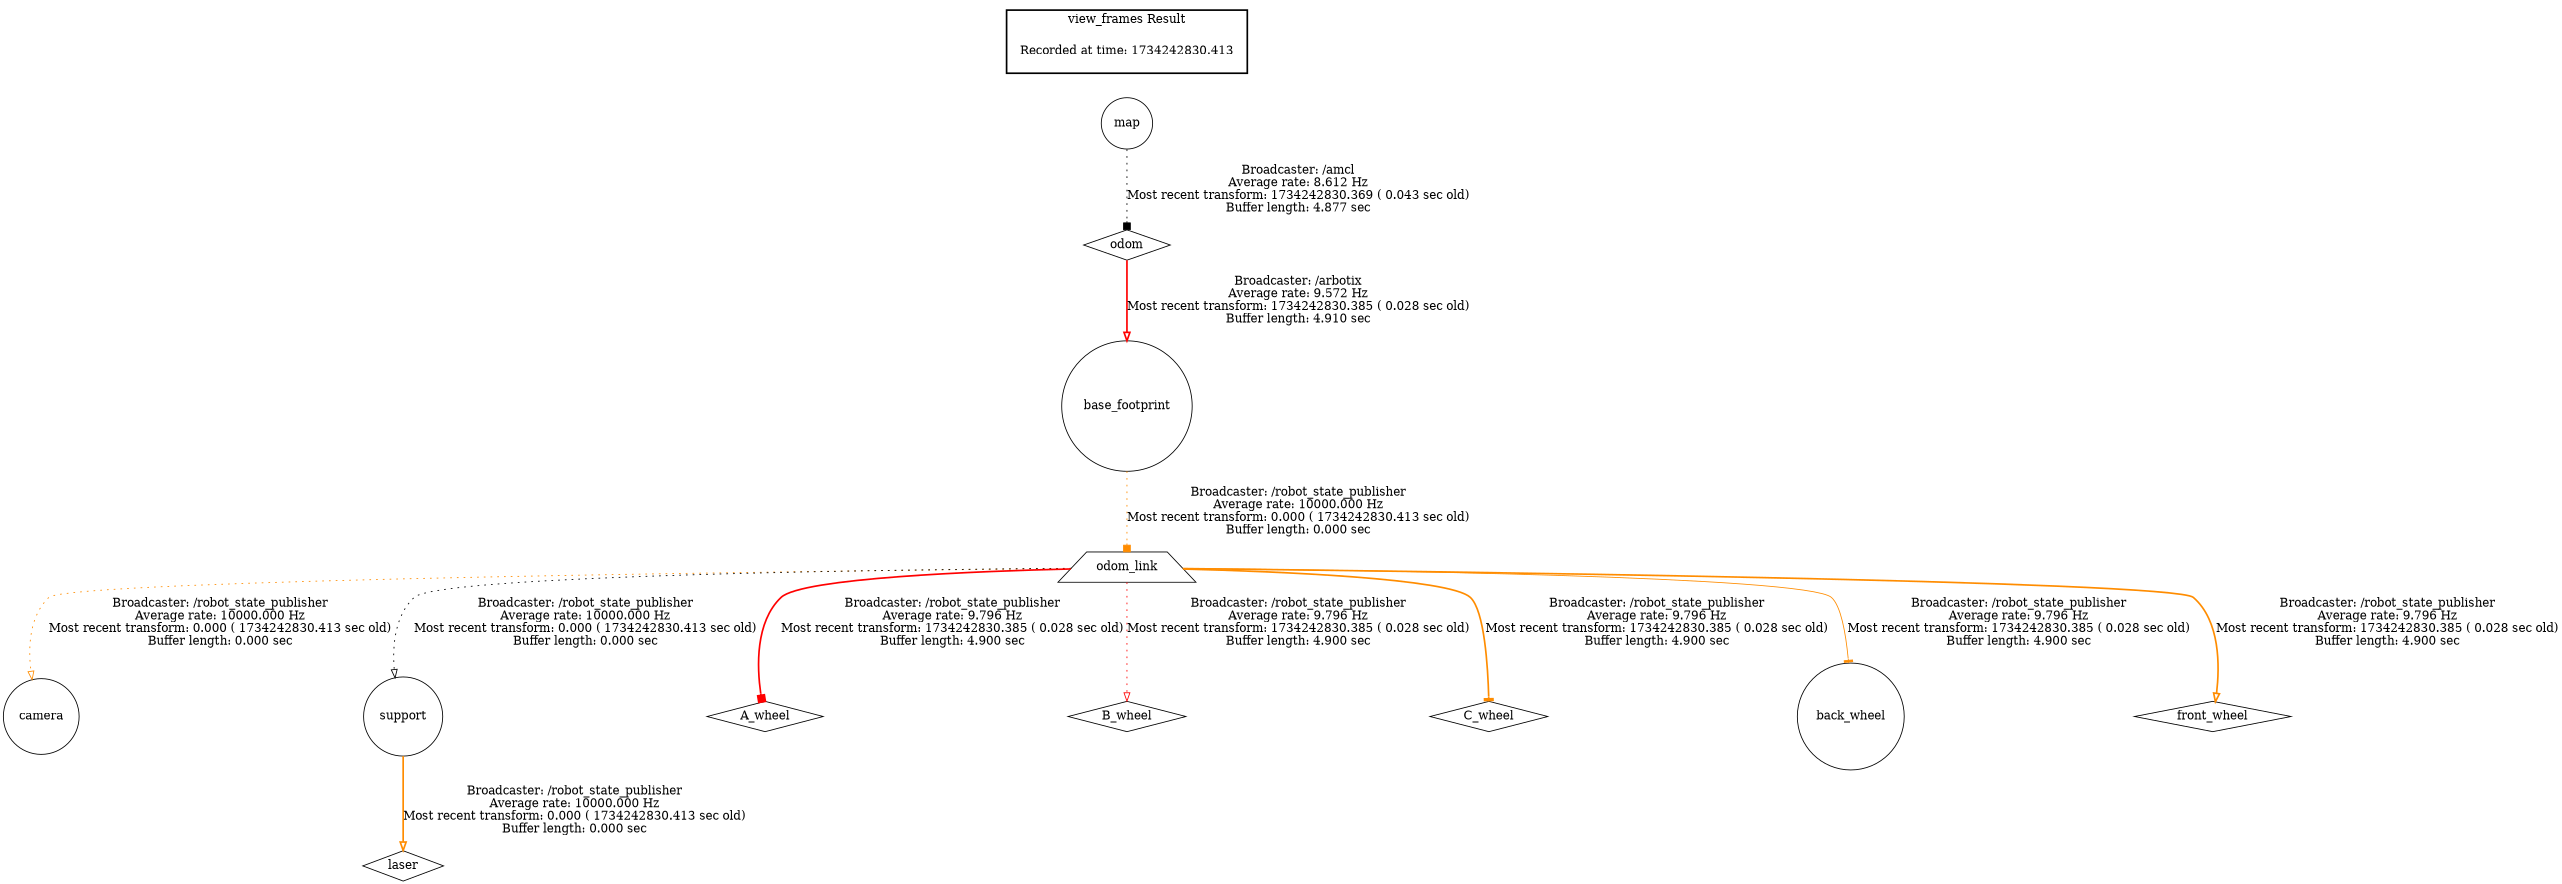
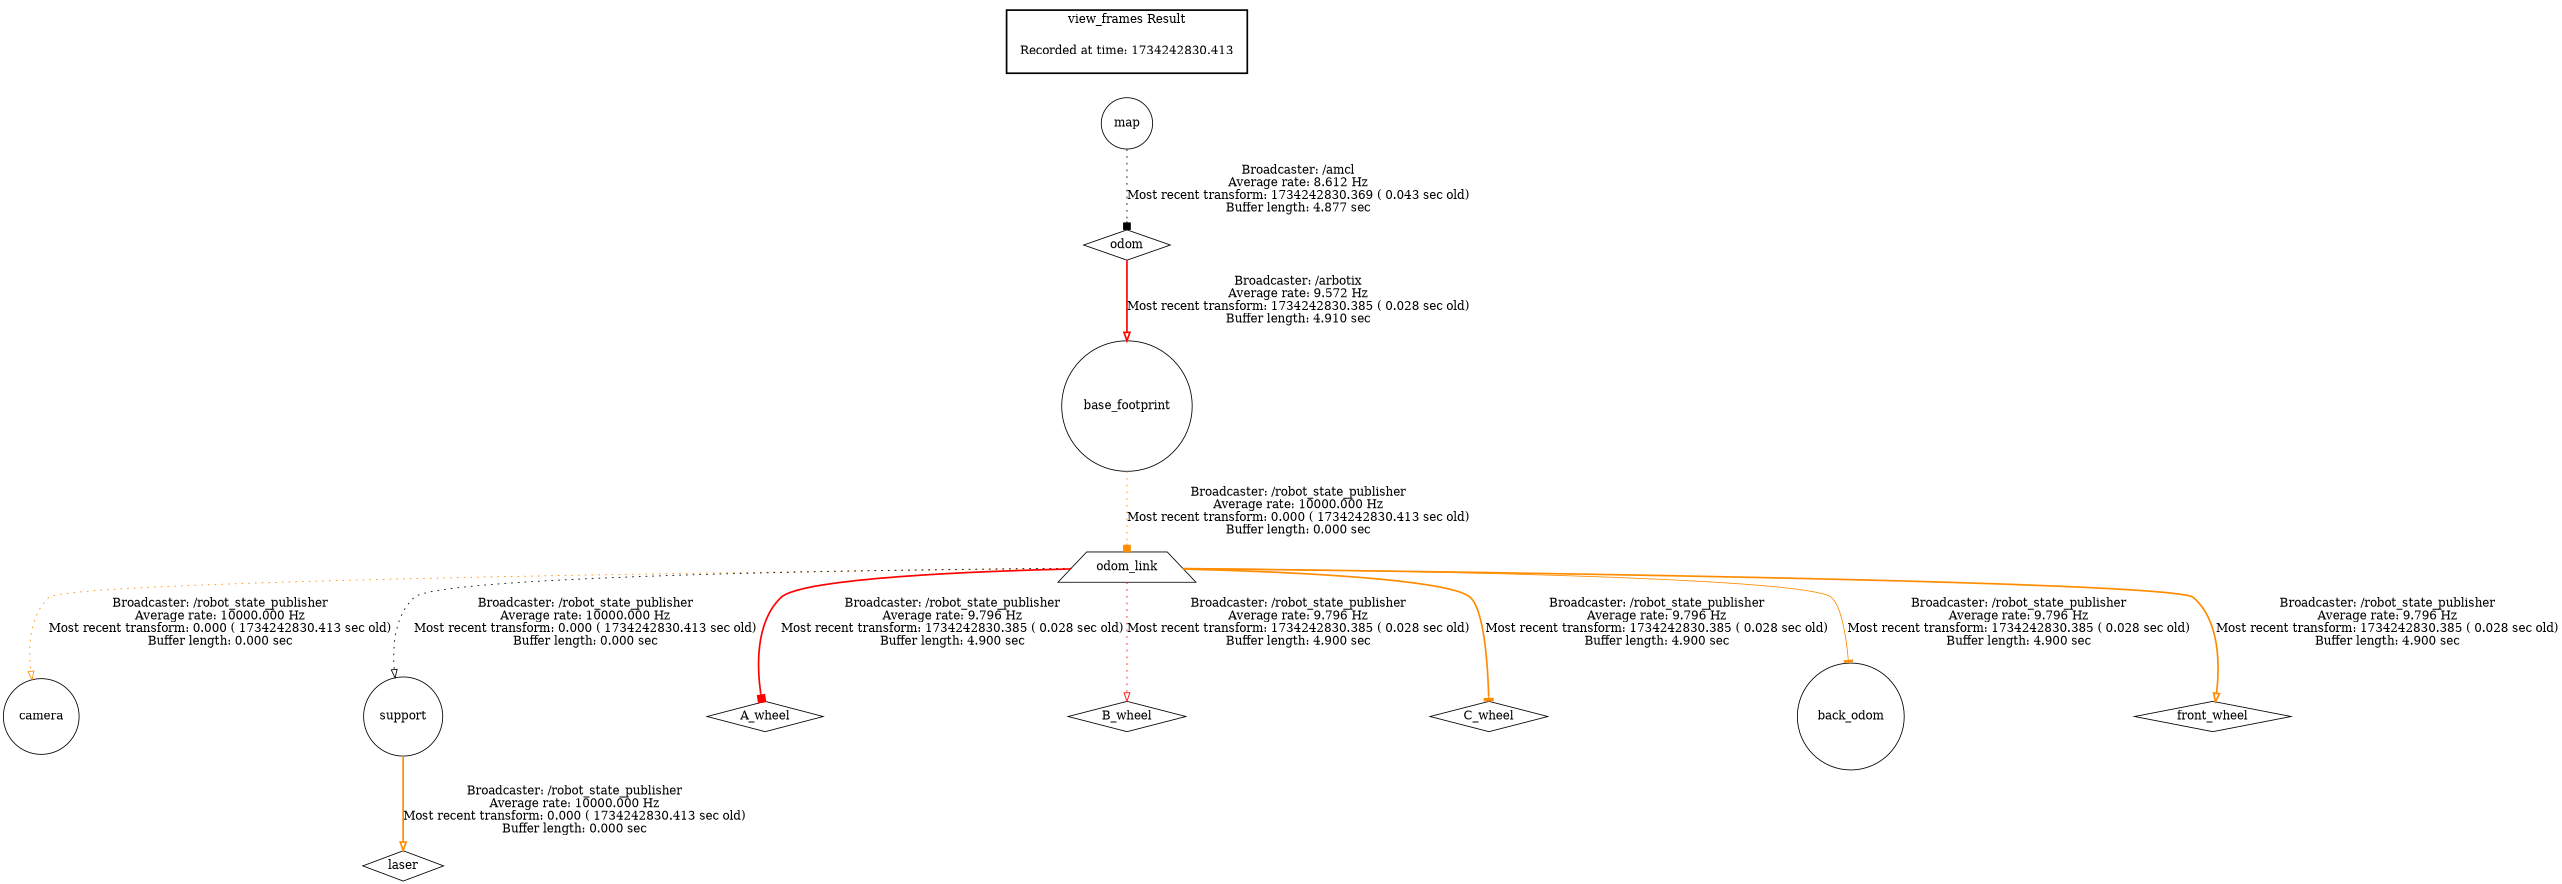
node "back_wheel": label "back_wheel" -> "back_odom"
